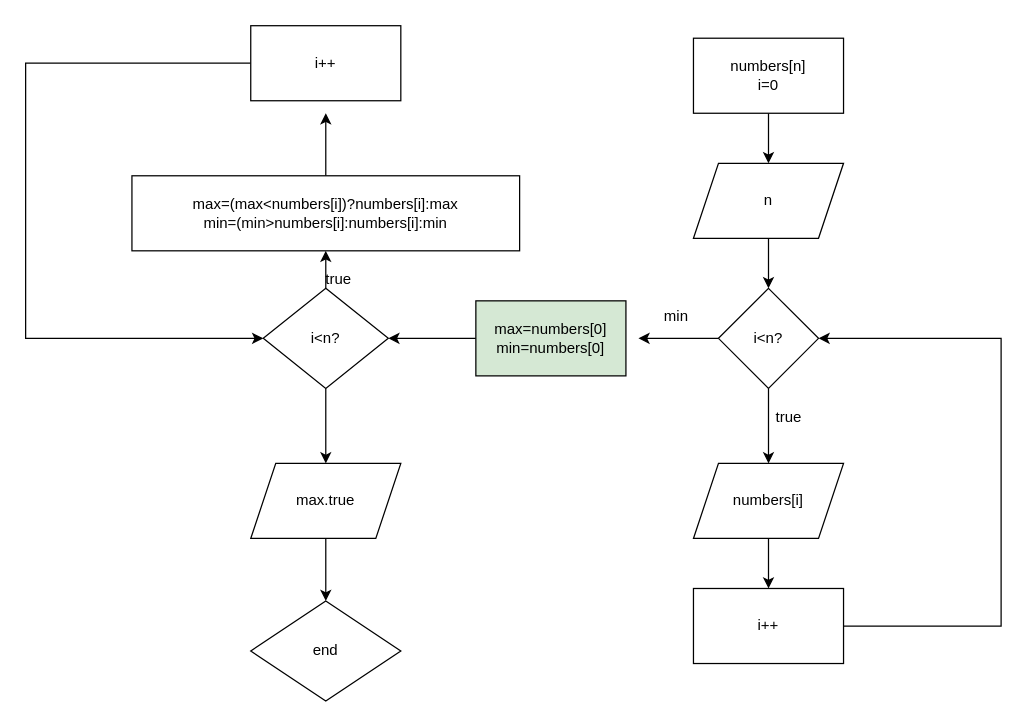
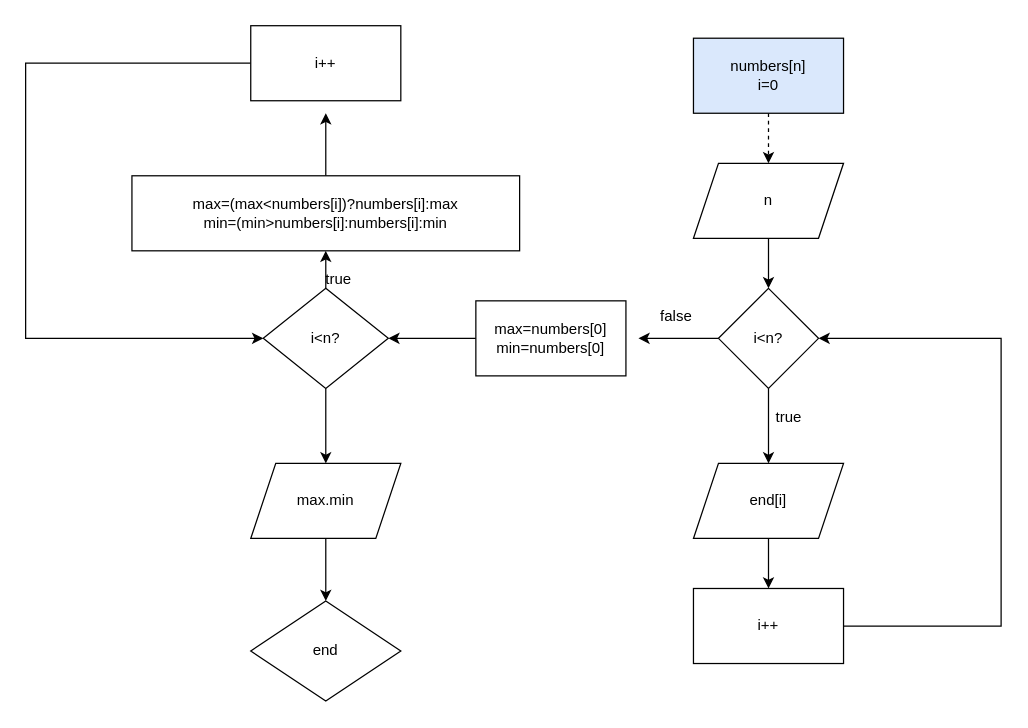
node "numbers[n] i=0": fillcolor #ffffff -> #dae8fc
edge "numbers[n] i=0" -> "n": style solid -> dashed
node "min": label "min" -> "false"
node "max=numbers[0] min=numbers[0]": fillcolor #d5e8d4 -> #ffffff
node "max.true": label "max.true" -> "max.min"
node "numbers[i]": label "numbers[i]" -> "end[i]"
